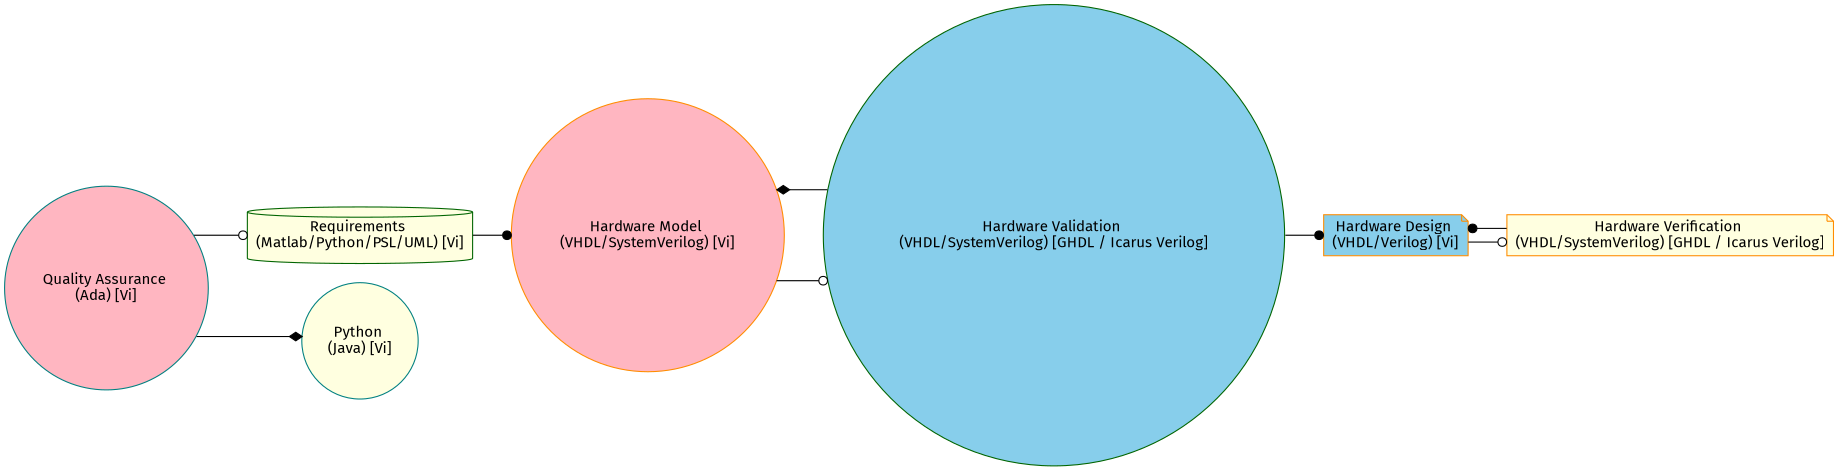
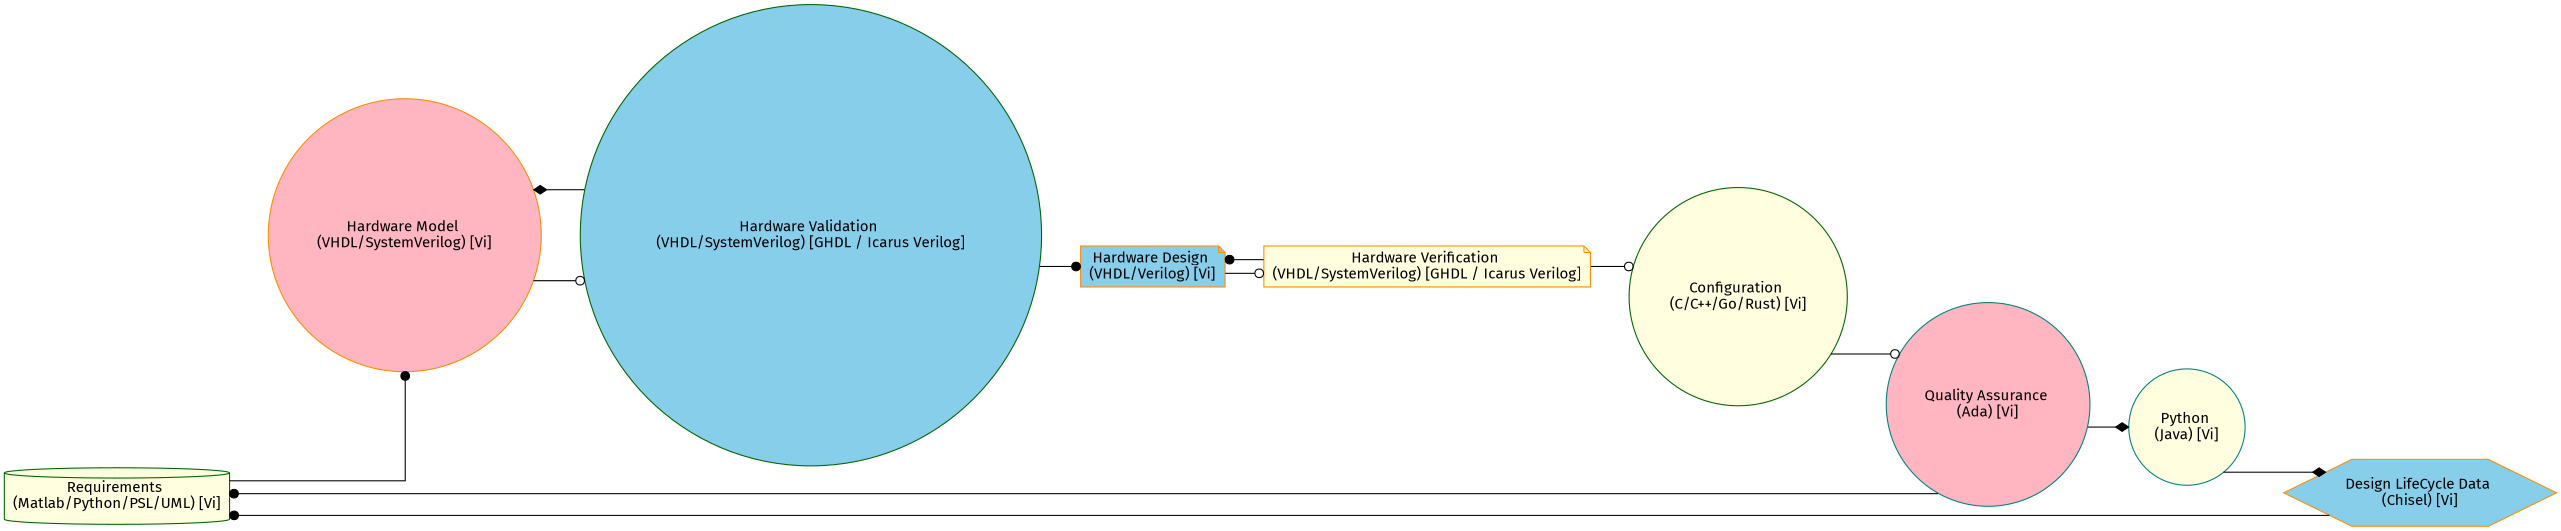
edge "Quality Assurance (Ada) [Vi]" -> "Requirements (Matlab/Python/PSL/UML) [Vi]": arrowhead odot -> dot
node "Configuration (C/C++/Go/Rust) [Vi]": added
node "Design LifeCycle Data (Chisel) [Vi]": added
